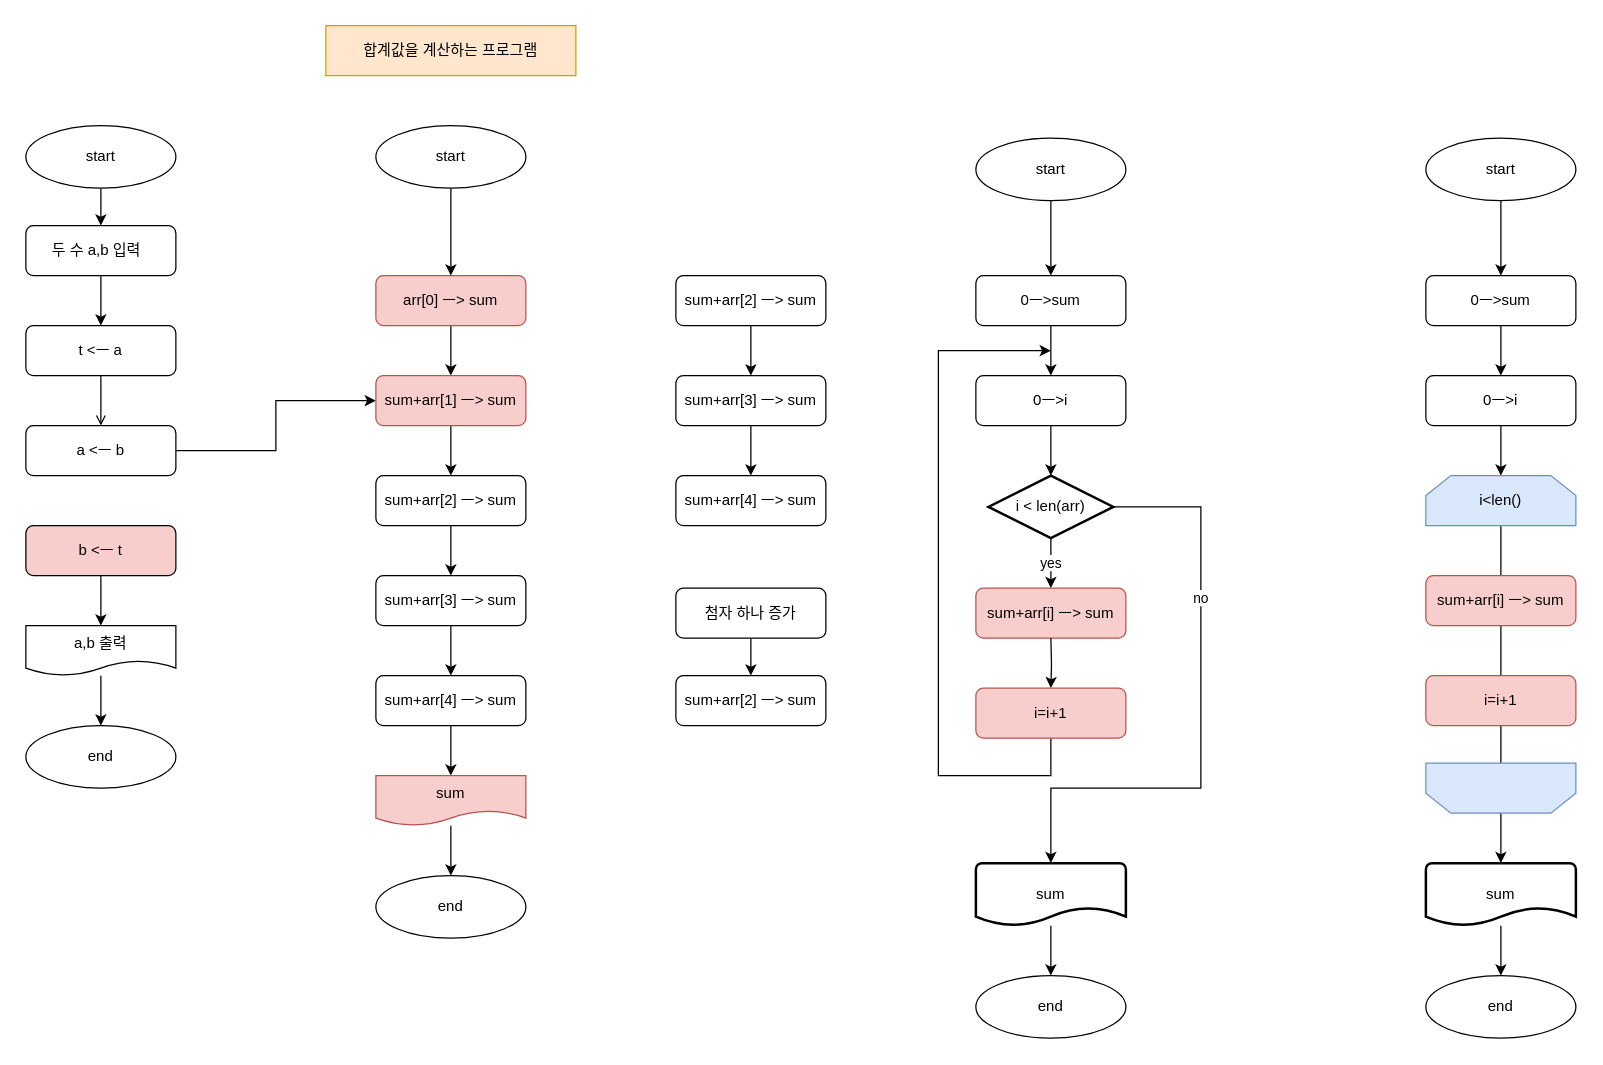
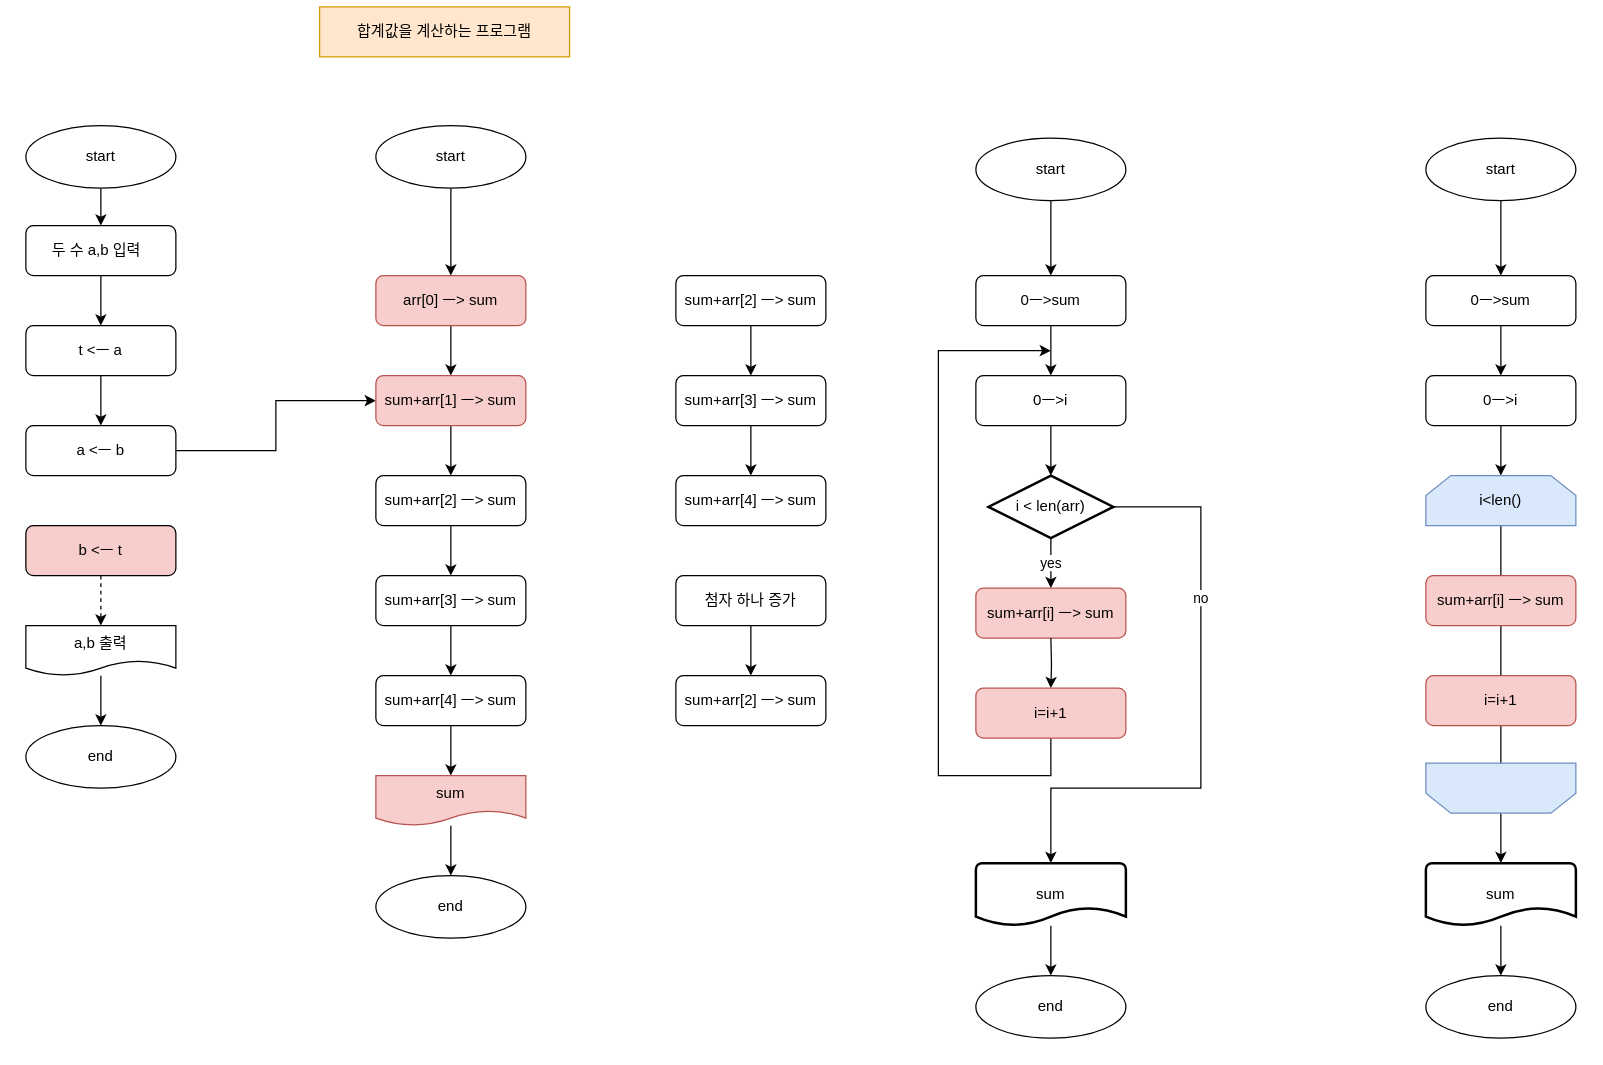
node "합계값을 계산하는 프로그램": moved (451, 51) -> (444, 32)
edge "t <ㅡ a" -> "a <ㅡ b": arrowhead open -> classic
edge "b <ㅡ t" -> "a,b 출력": style solid -> dashed
node "첨자 하나 증가": moved (751, 613) -> (751, 601)
